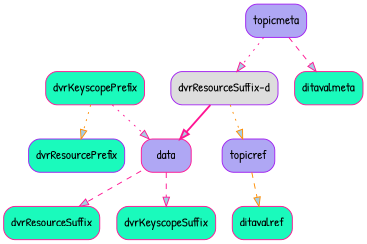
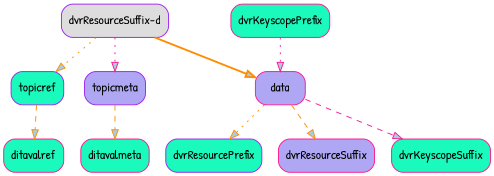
edge "topicmeta" -> "dvrResourceSuffix-d": reversed
edge "topicmeta" -> "ditavalmeta": color deeppink -> darkorange
edge "dvrKeyscopePrefix" -> "dvrResourcePrefix": now "data" -> "dvrResourcePrefix"
edge "dvrResourceSuffix-d" -> "data": color deeppink -> darkorange
node "topicref": fillcolor #afa7f4 -> #1afabc
edge "data" -> "dvrResourceSuffix": color deeppink -> darkorange
node "dvrResourceSuffix": fillcolor #1afabc -> #afa7f4
